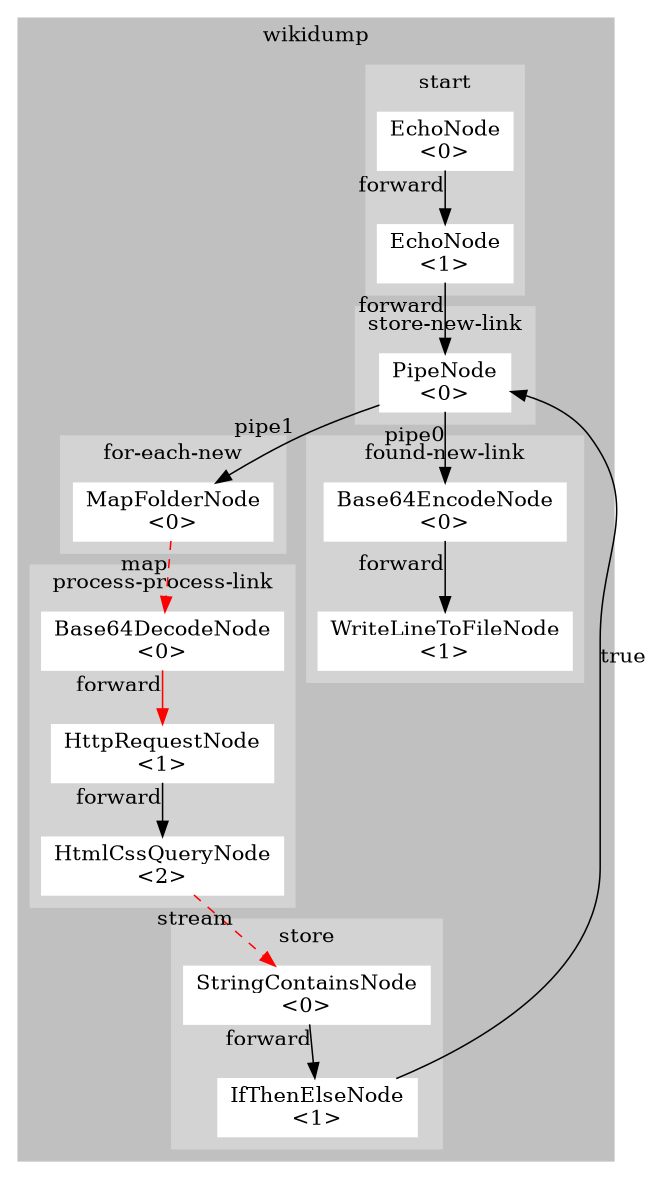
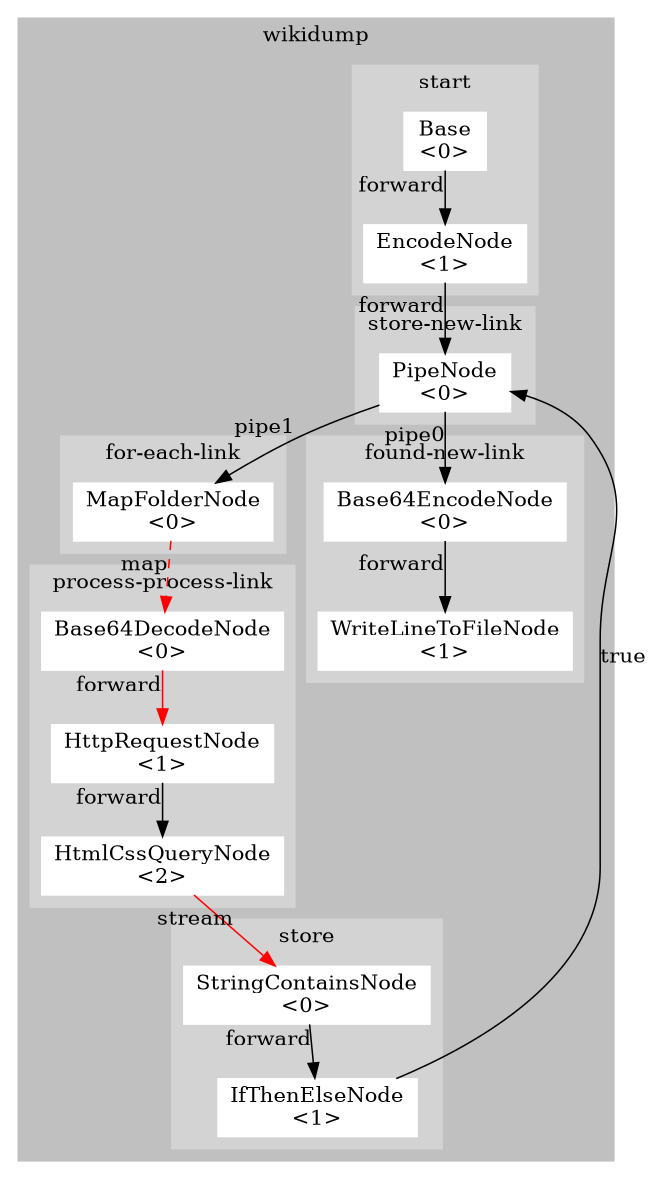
node "EchoNode <0>": label "EchoNode <0>" -> "Base <0>"
node "EchoNode <1>": label "EchoNode <1>" -> "EncodeNode <1>"
cluster "for-each-new": label "for-each-new" -> "for-each-link"
edge "HtmlCssQueryNode <2>" -> "StringContainsNode <0>": style dashed -> solid
